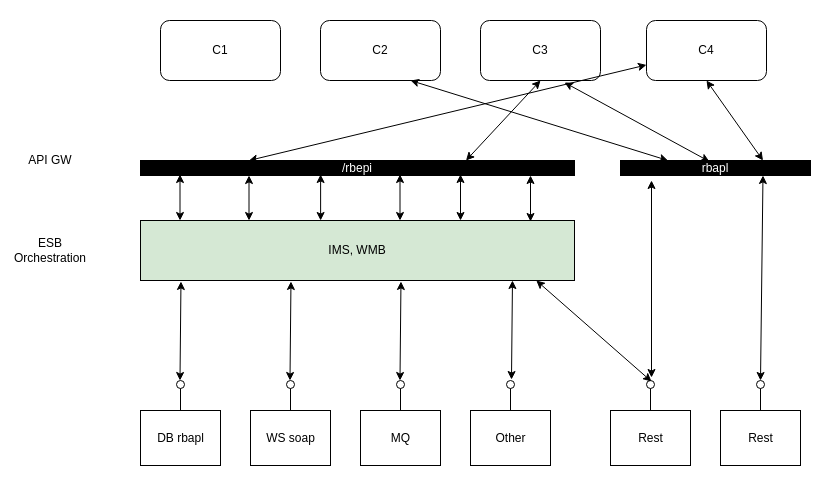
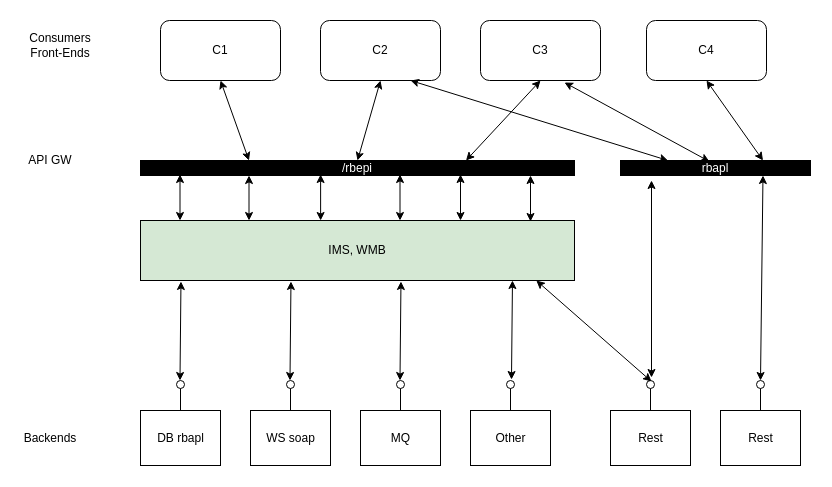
node "Consumers Front-Ends": added
edge "C4" -- "/rbepi": now "C1" -- "/rbepi"
edge "C2" -- "/rbepi": added
node "ESB Orchestration": removed
node "Backends": added
